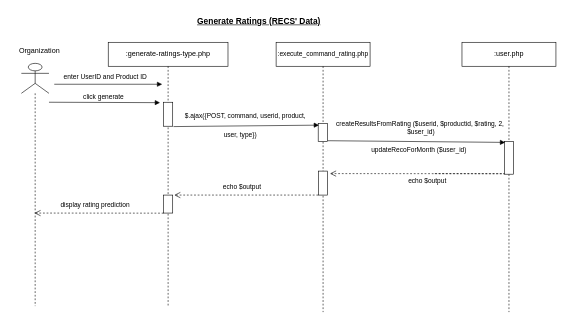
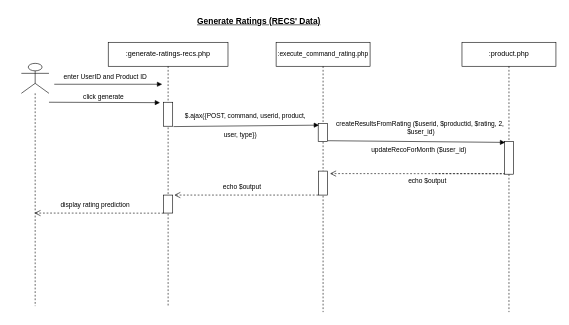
node "Organization": removed
node ":generate-ratings-type.php": label ":generate-ratings-type.php" -> ":generate-ratings-recs.php"
node ":user.php": label ":user.php" -> ":product.php"
